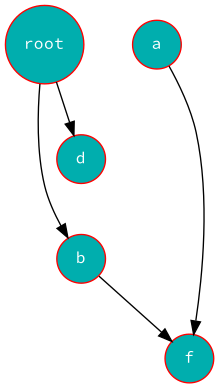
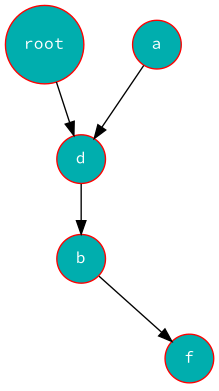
edge "root" -> "b": now "d" -> "b"
edge "a" -> "f": now "a" -> "d"
